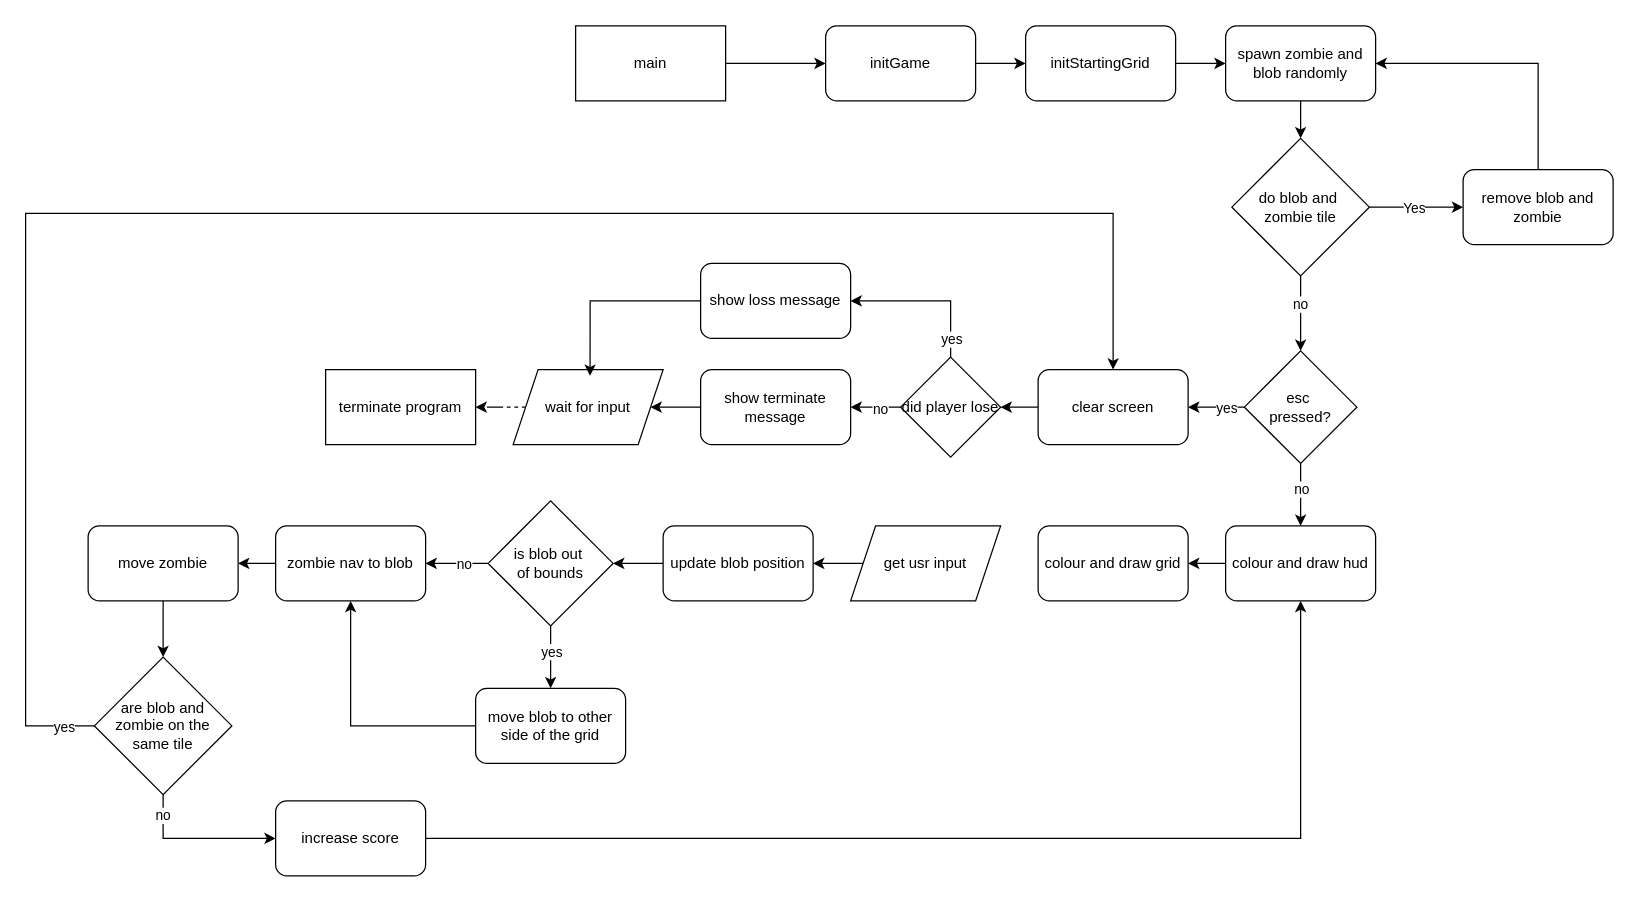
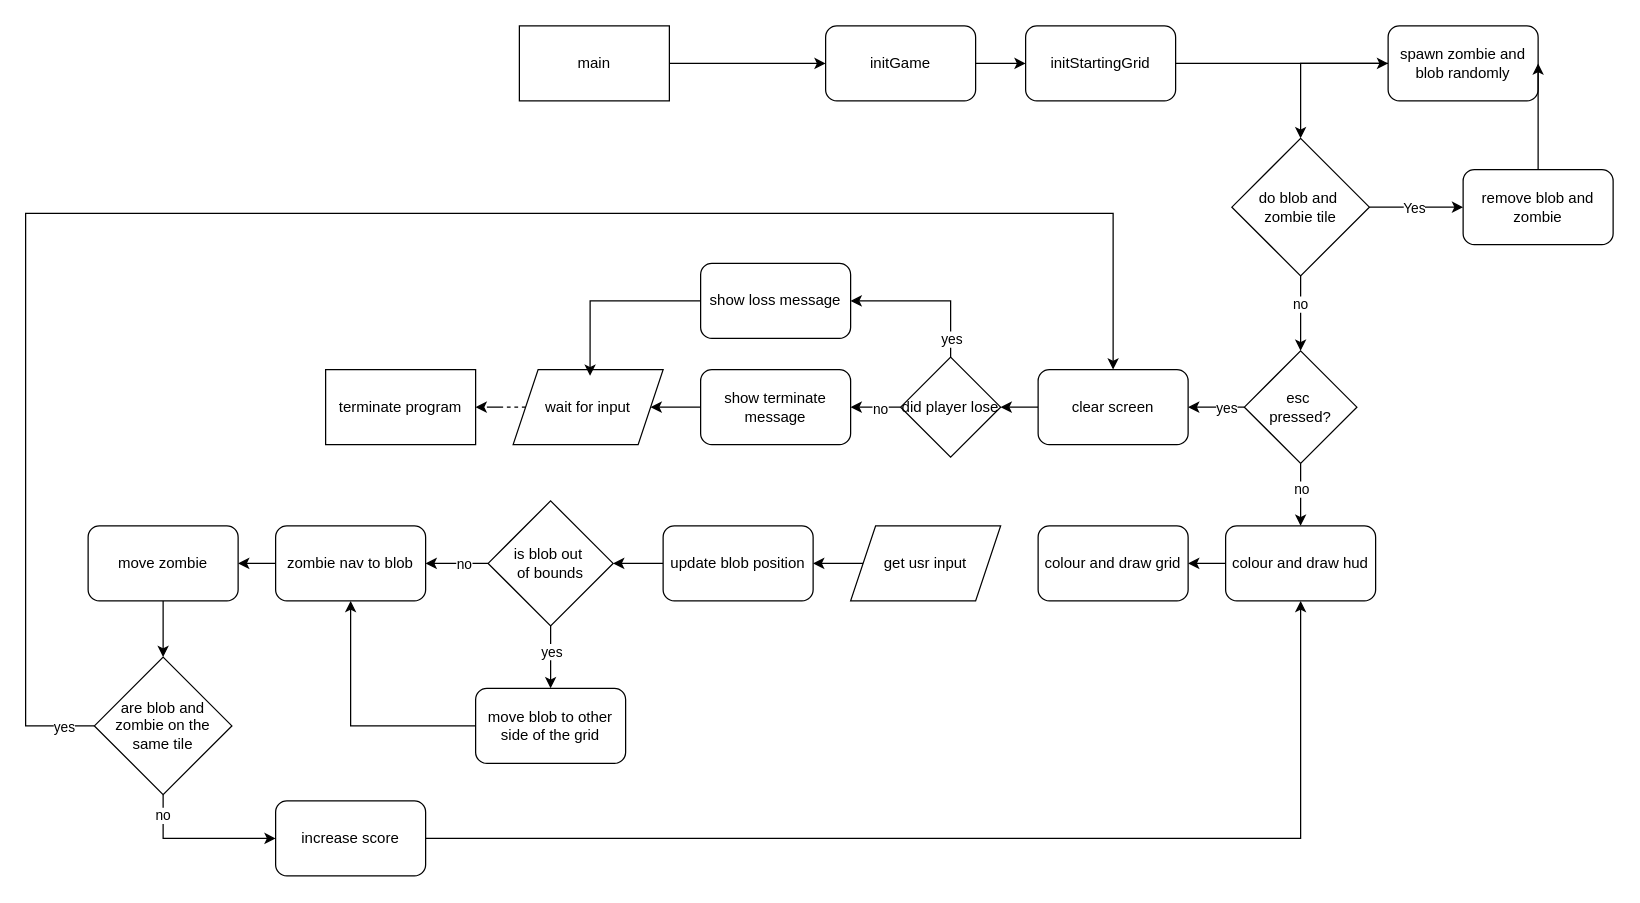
node "main": moved (651, 63) -> (594, 63)
node "spawn zombie and blob randomly": moved (1301, 63) -> (1463, 63)
